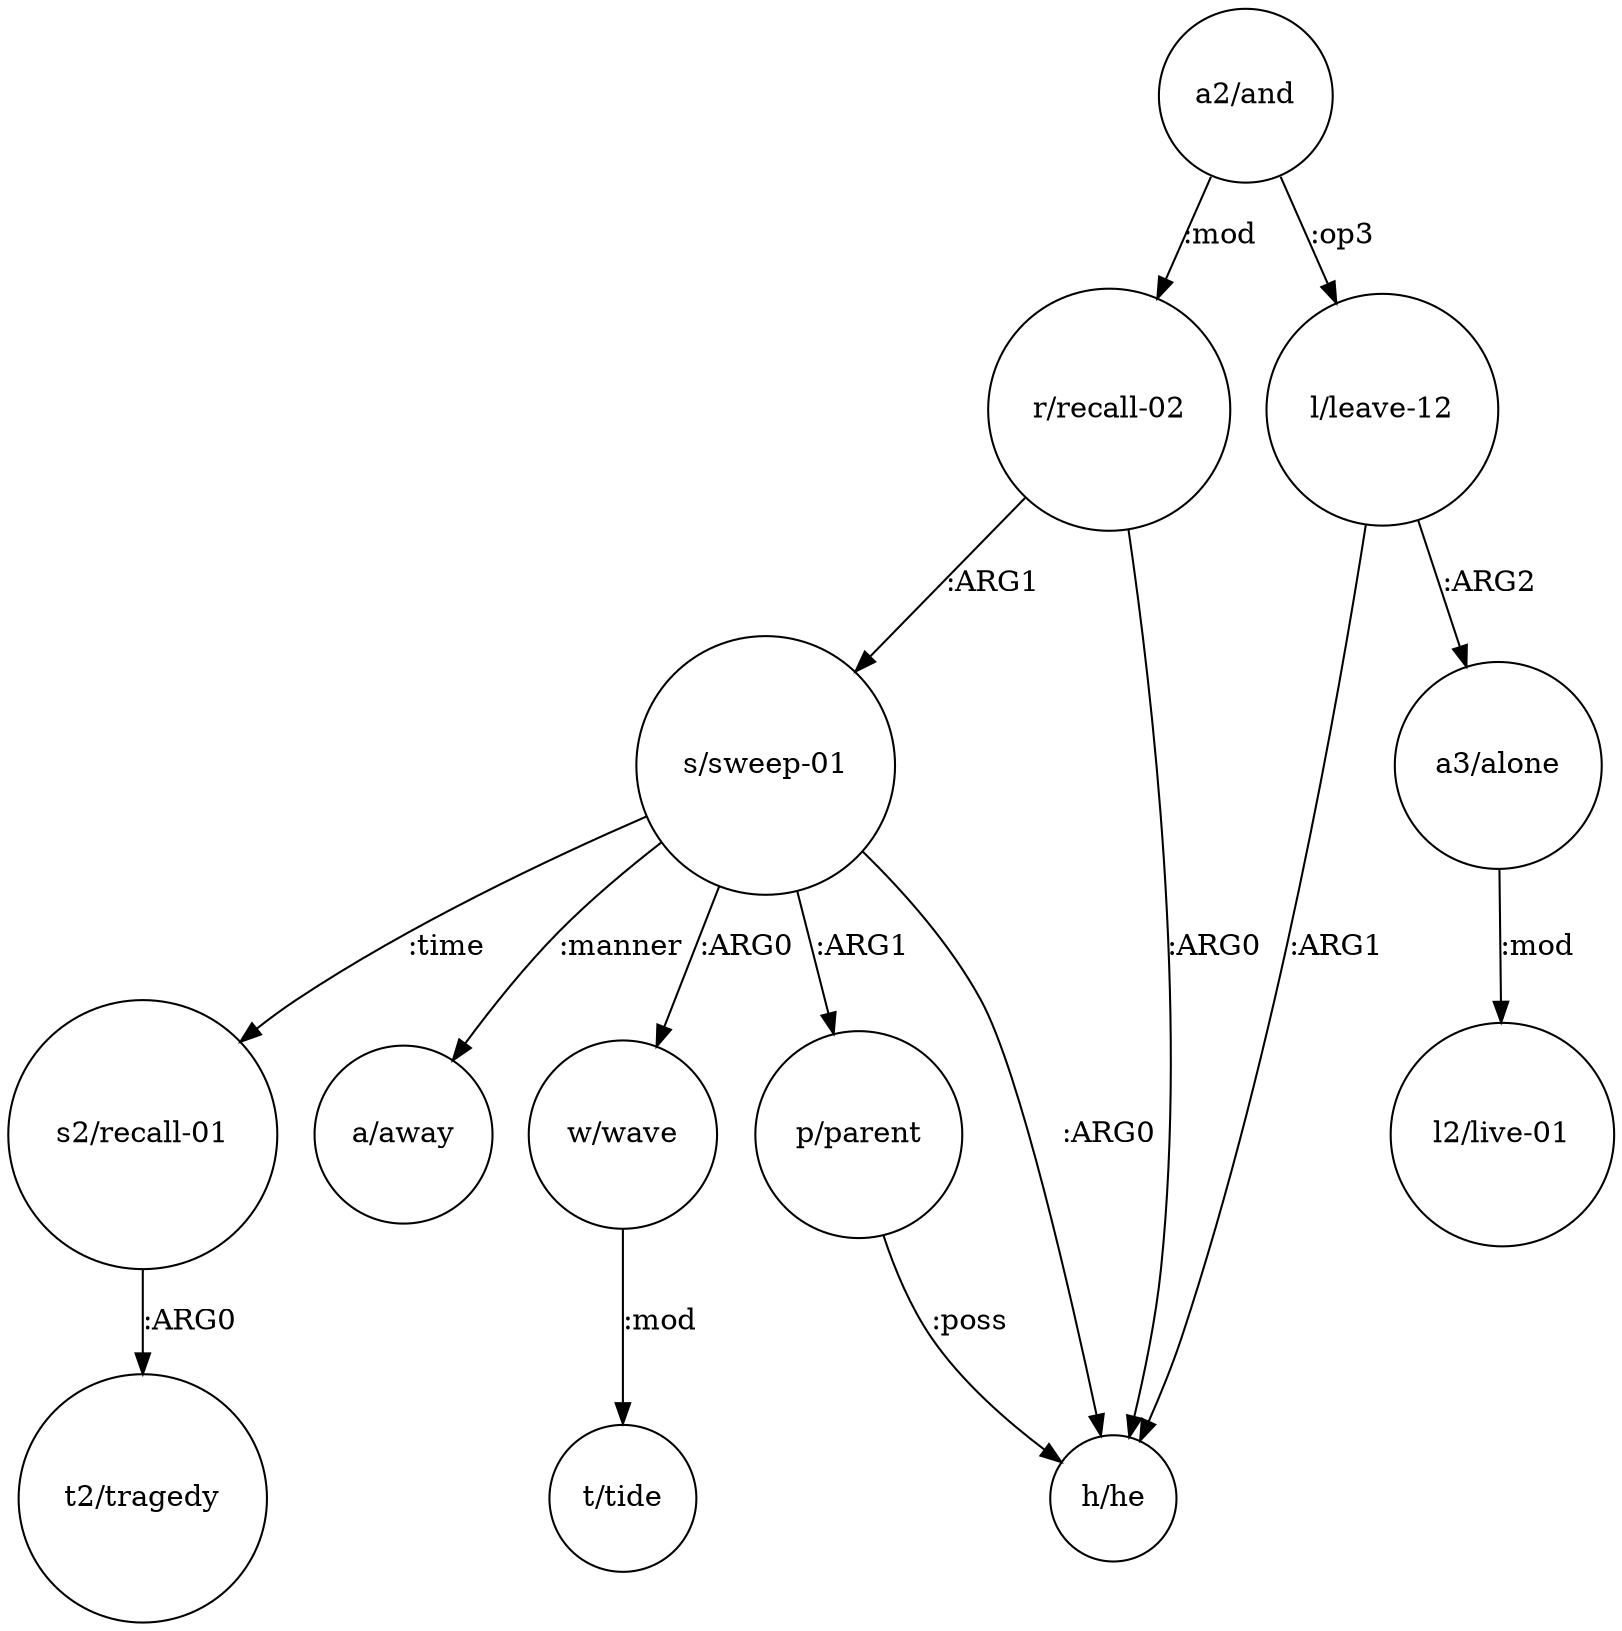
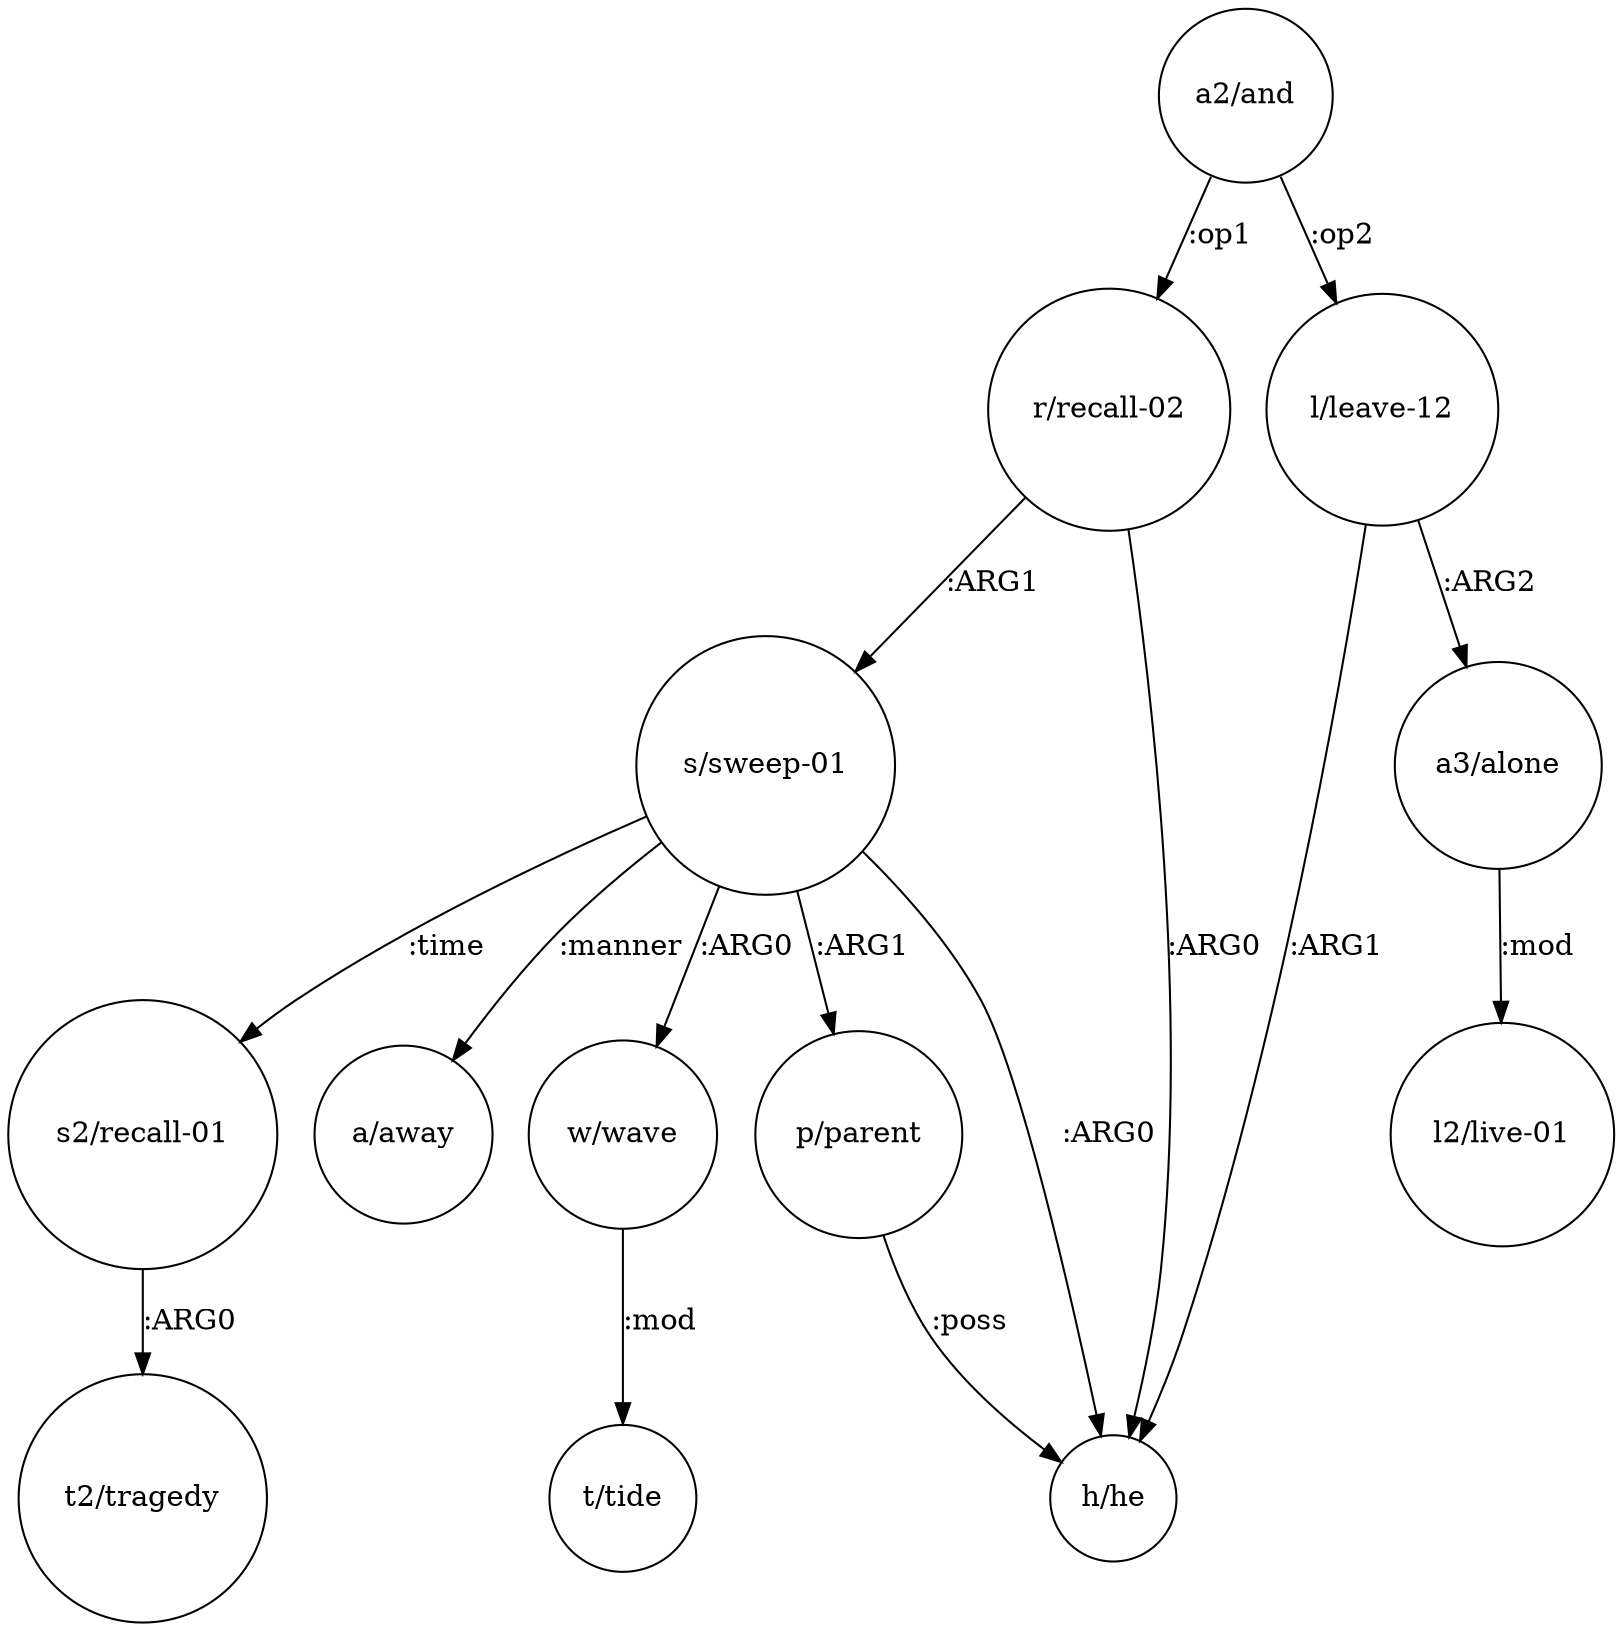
edge "a2/and" -> "r/recall-02": label ":mod" -> ":op1"
edge "a2/and" -> "l/leave-12": label ":op3" -> ":op2"
